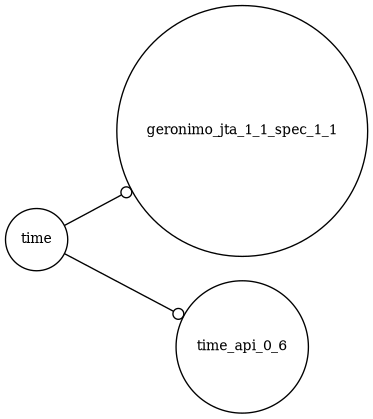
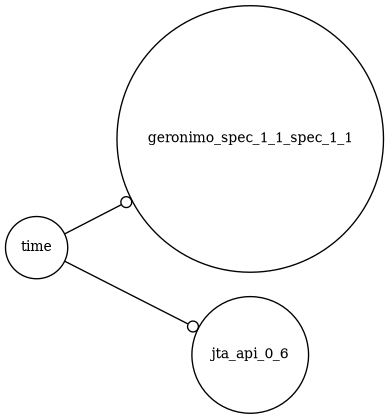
node "geronimo_jta_1_1_spec_1_1": label "geronimo_jta_1_1_spec_1_1" -> "geronimo_spec_1_1_spec_1_1"
node "time_api_0_6": label "time_api_0_6" -> "jta_api_0_6"
